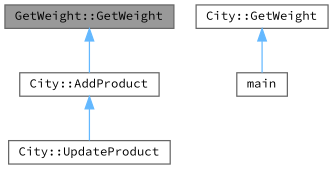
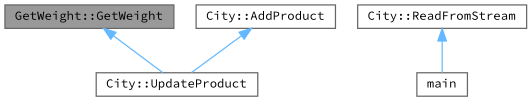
node "City::GetWeight": label "City::GetWeight" -> "City::ReadFromStream"
edge "City::AddProduct" -> "GetWeight::GetWeight": now "City::UpdateProduct" -> "GetWeight::GetWeight"
